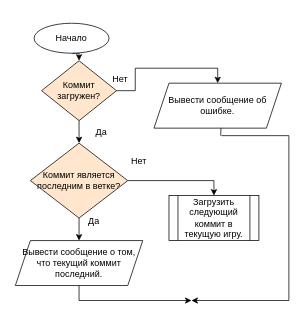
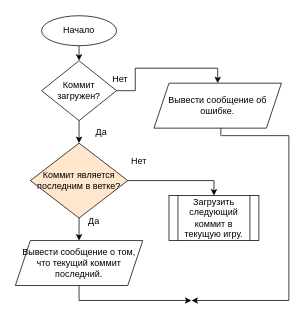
node "Начало": moved (72, 38) -> (79, 30)
node "Коммит загружен?": fillcolor #ffe6cc -> #ffffff
